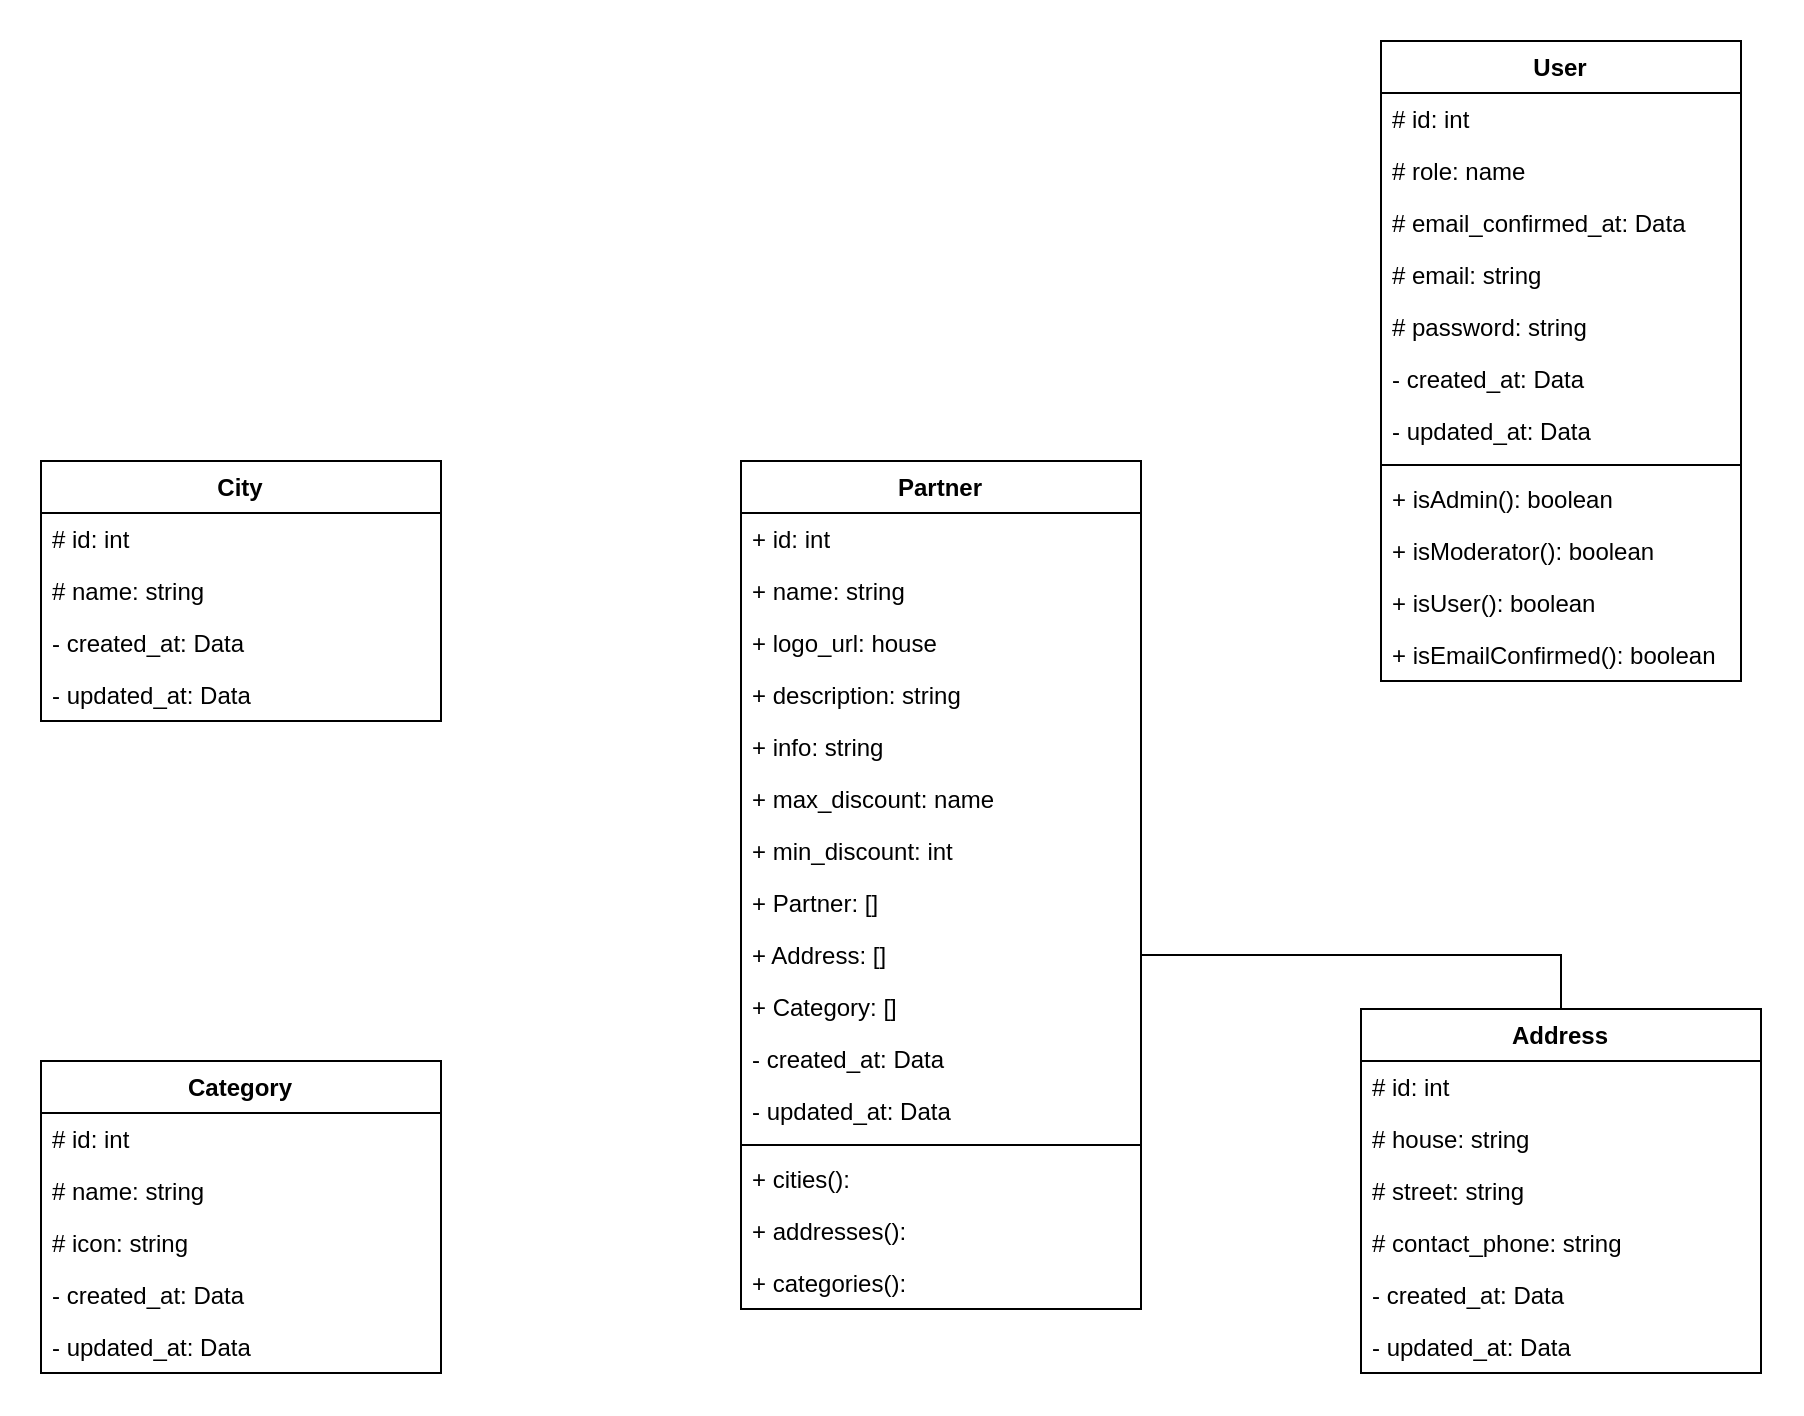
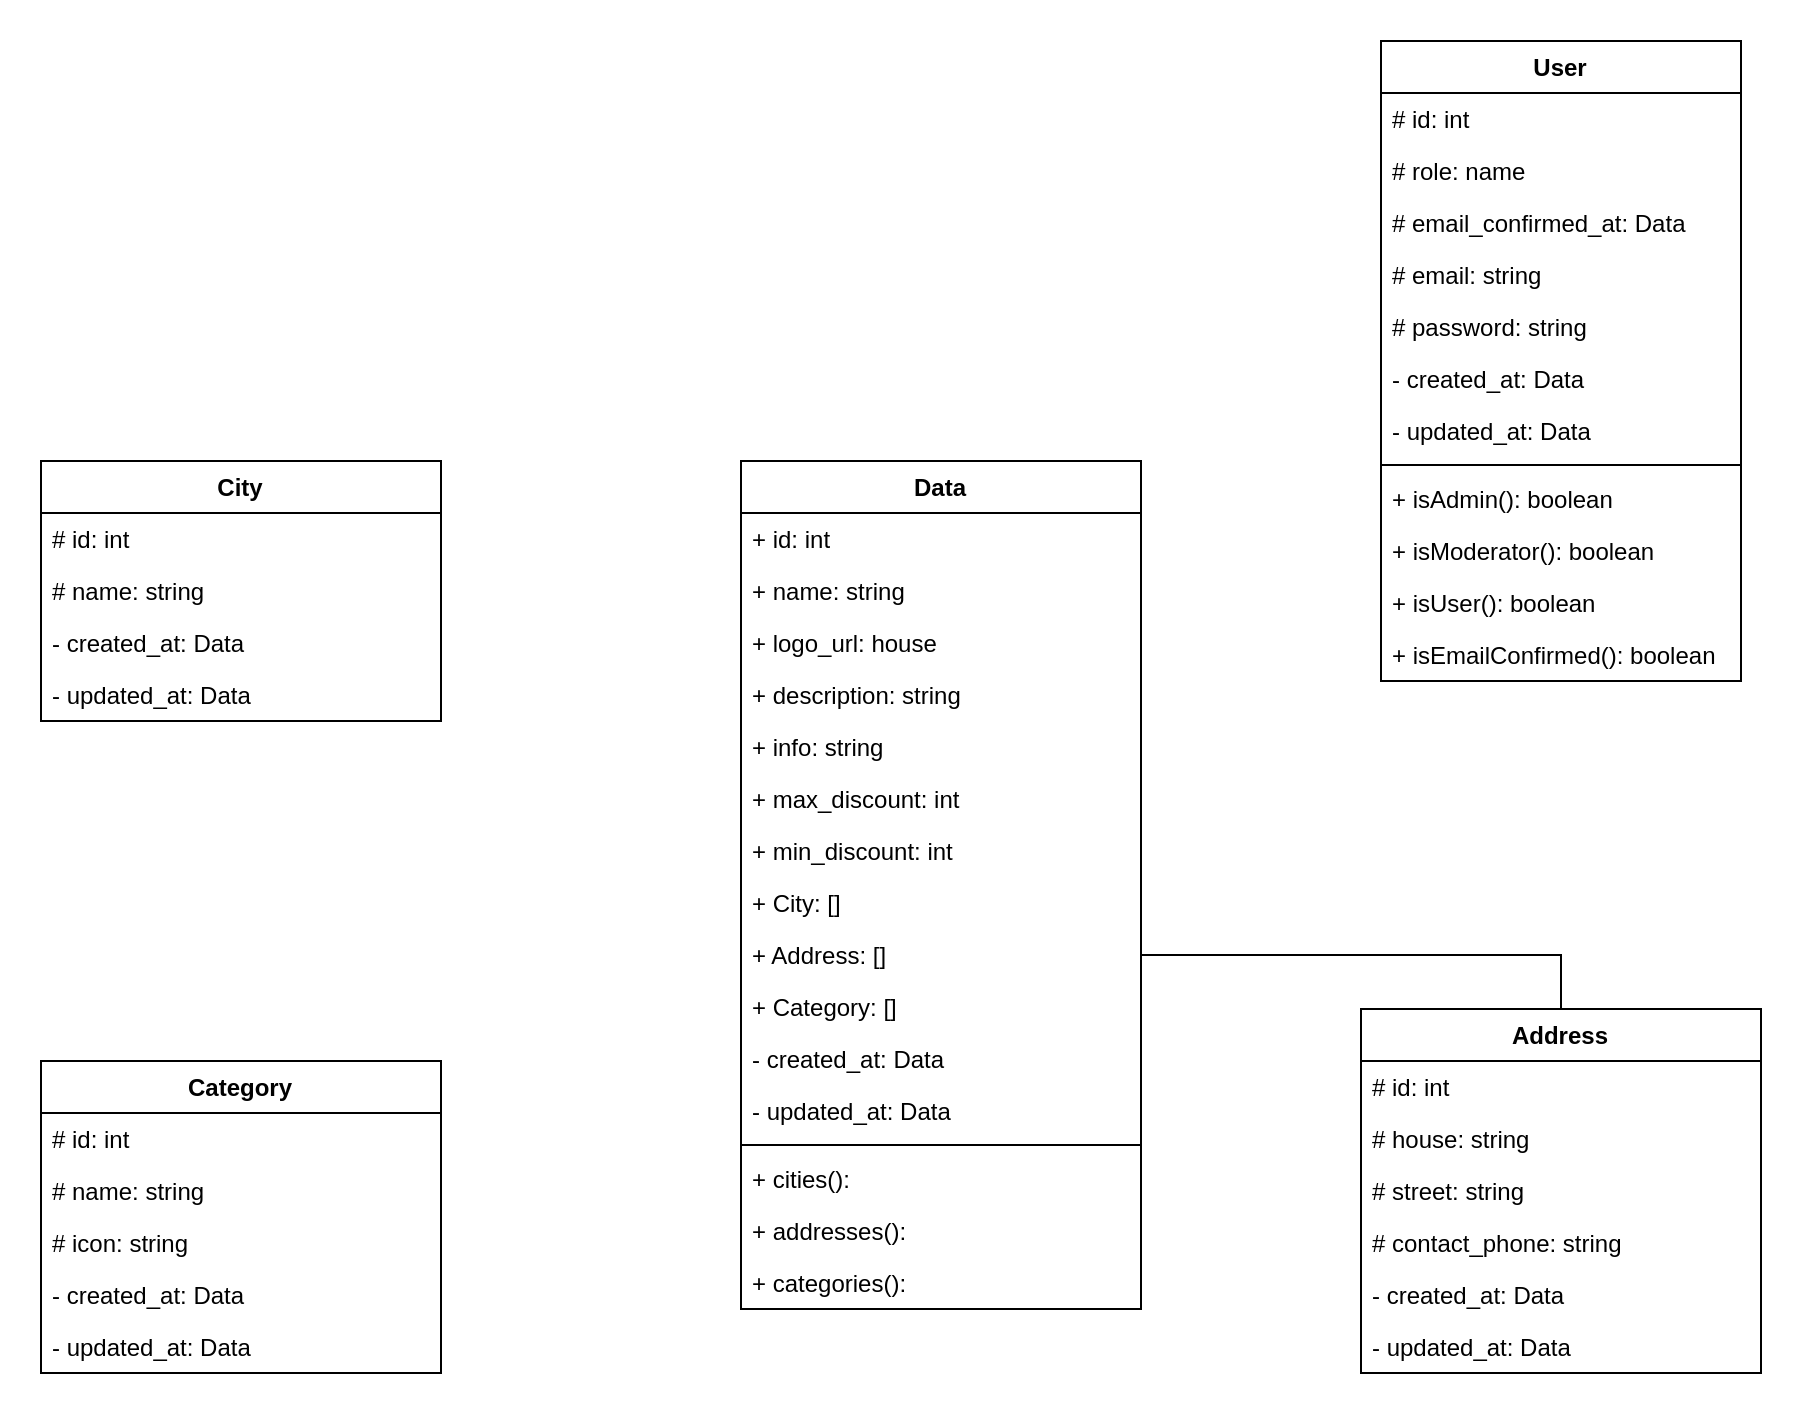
node "Partner": label "Partner" -> "Data"
node "+ max_discount: name": label "+ max_discount: name" -> "+ max_discount: int"
node "+ Partner: []": label "+ Partner: []" -> "+ City: []"
